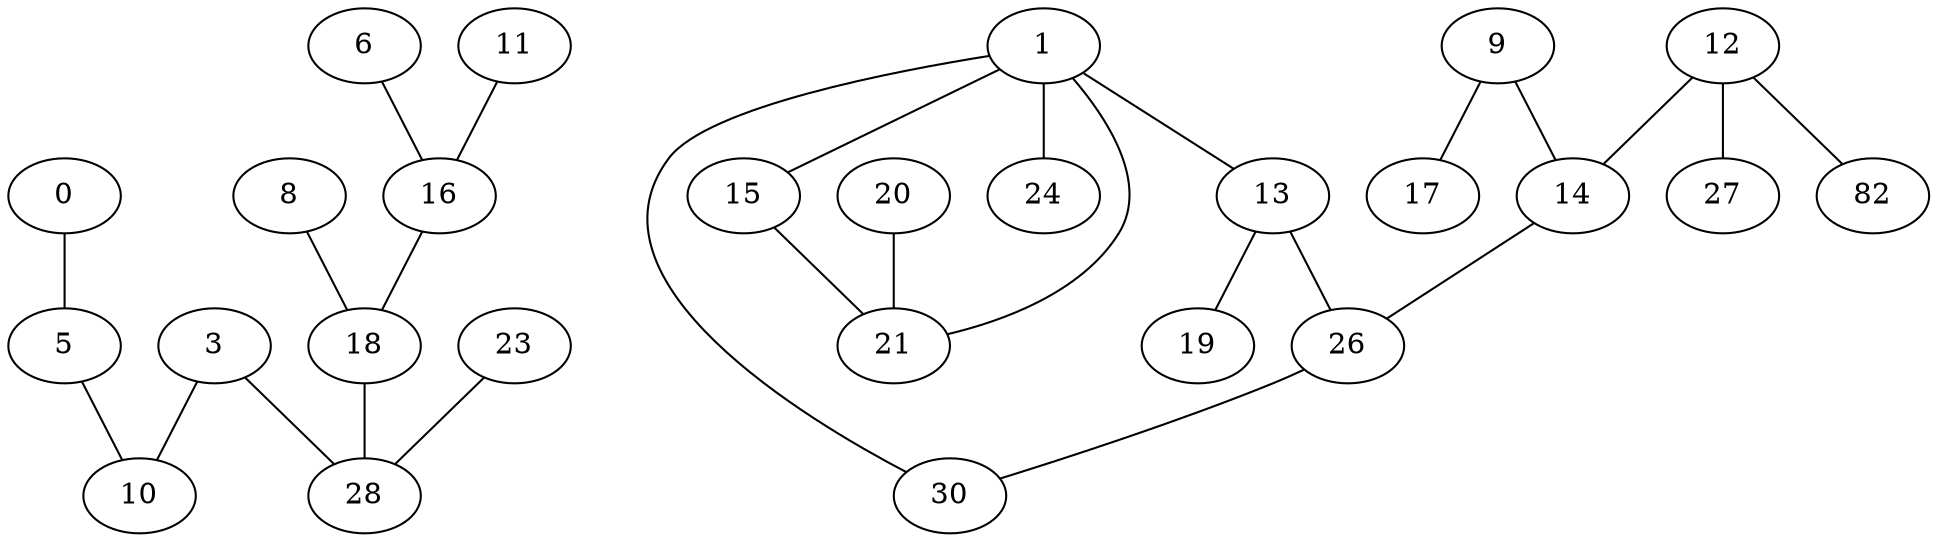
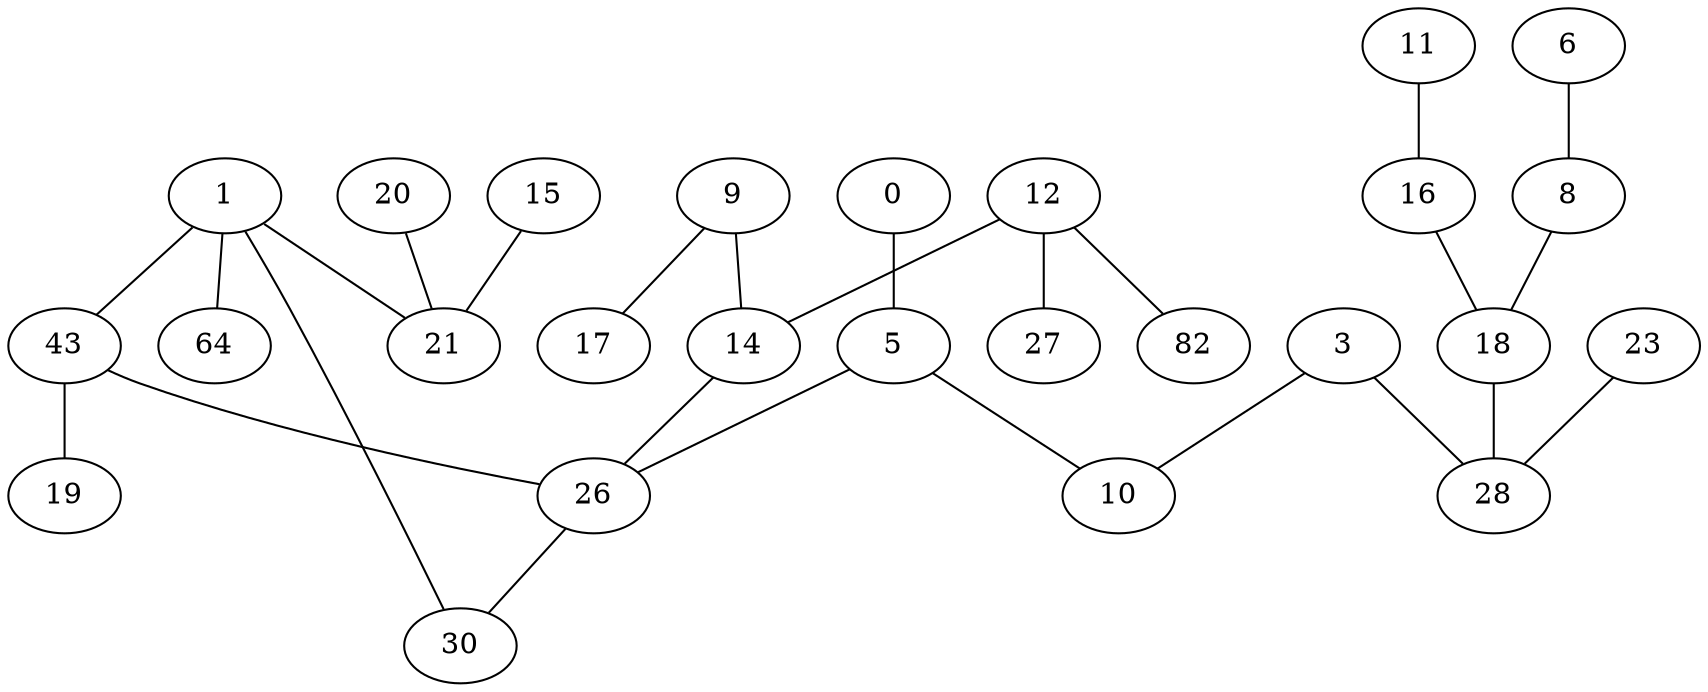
edge "6" -- "16": now "6" -- "8"
edge "1" -- "15": removed
node "24": label "24" -> "64"
node "13": label "13" -> "43"
edge "5" -- "26": added
